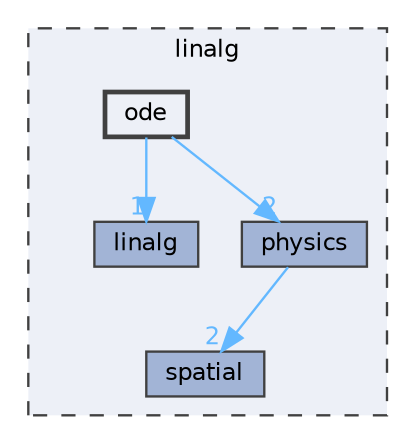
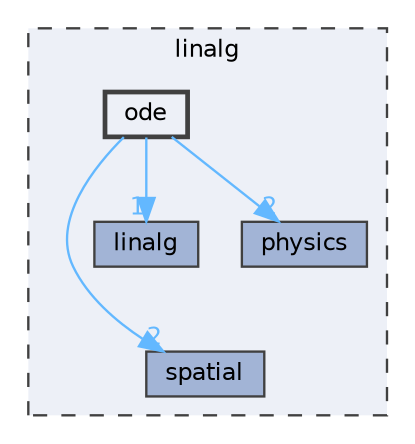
edge "physics" -> "spatial": now "ode" -> "spatial"
